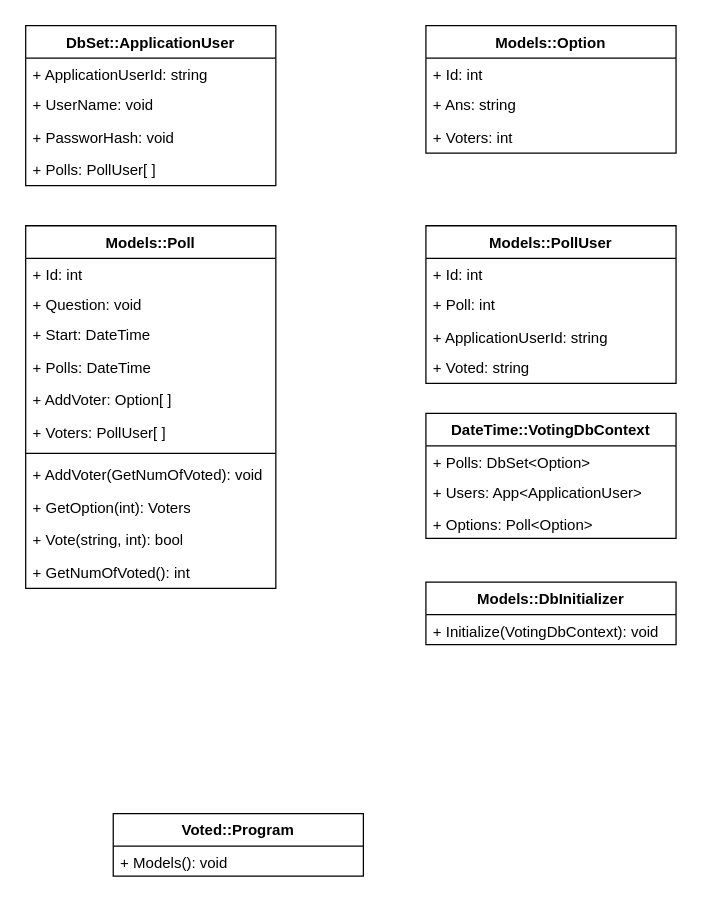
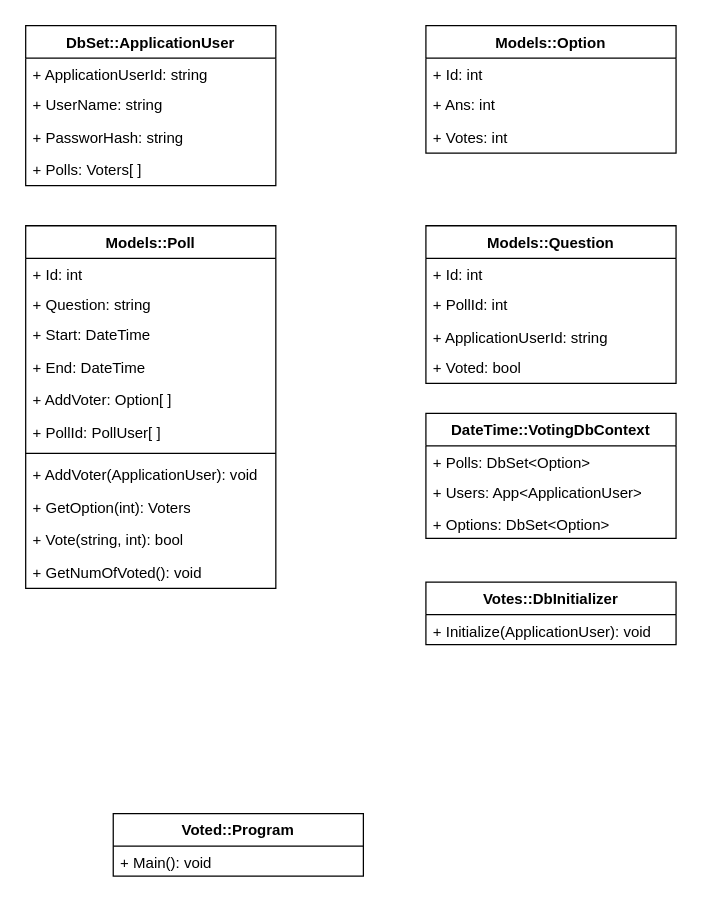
node "+ UserName: void": label "+ UserName: void" -> "+ UserName: string"
node "+ Ans: string": label "+ Ans: string" -> "+ Ans: int"
node "+ PassworHash: void": label "+ PassworHash: void" -> "+ PassworHash: string"
node "+ Voters: int": label "+ Voters: int" -> "+ Votes: int"
node "+ Polls: PollUser[ ]": label "+ Polls: PollUser[ ]" -> "+ Polls: Voters[ ]"
node "Models::PollUser": label "Models::PollUser" -> "Models::Question"
node "+ Question: void": label "+ Question: void" -> "+ Question: string"
node "+ Poll: int": label "+ Poll: int" -> "+ PollId: int"
node "+ Polls: DateTime": label "+ Polls: DateTime" -> "+ End: DateTime"
node "+ Voted: string": label "+ Voted: string" -> "+ Voted: bool"
node "+ Voters: PollUser[ ]": label "+ Voters: PollUser[ ]" -> "+ PollId: PollUser[ ]"
node "+ AddVoter(GetNumOfVoted): void": label "+ AddVoter(GetNumOfVoted): void" -> "+ AddVoter(ApplicationUser): void"
node "+ Options: Poll<Option>": label "+ Options: Poll<Option>" -> "+ Options: DbSet<Option>"
node "+ GetNumOfVoted(): int": label "+ GetNumOfVoted(): int" -> "+ GetNumOfVoted(): void"
node "Models::DbInitializer": label "Models::DbInitializer" -> "Votes::DbInitializer"
node "+ Initialize(VotingDbContext): void": label "+ Initialize(VotingDbContext): void" -> "+ Initialize(ApplicationUser): void"
node "+ Models(): void": label "+ Models(): void" -> "+ Main(): void"
